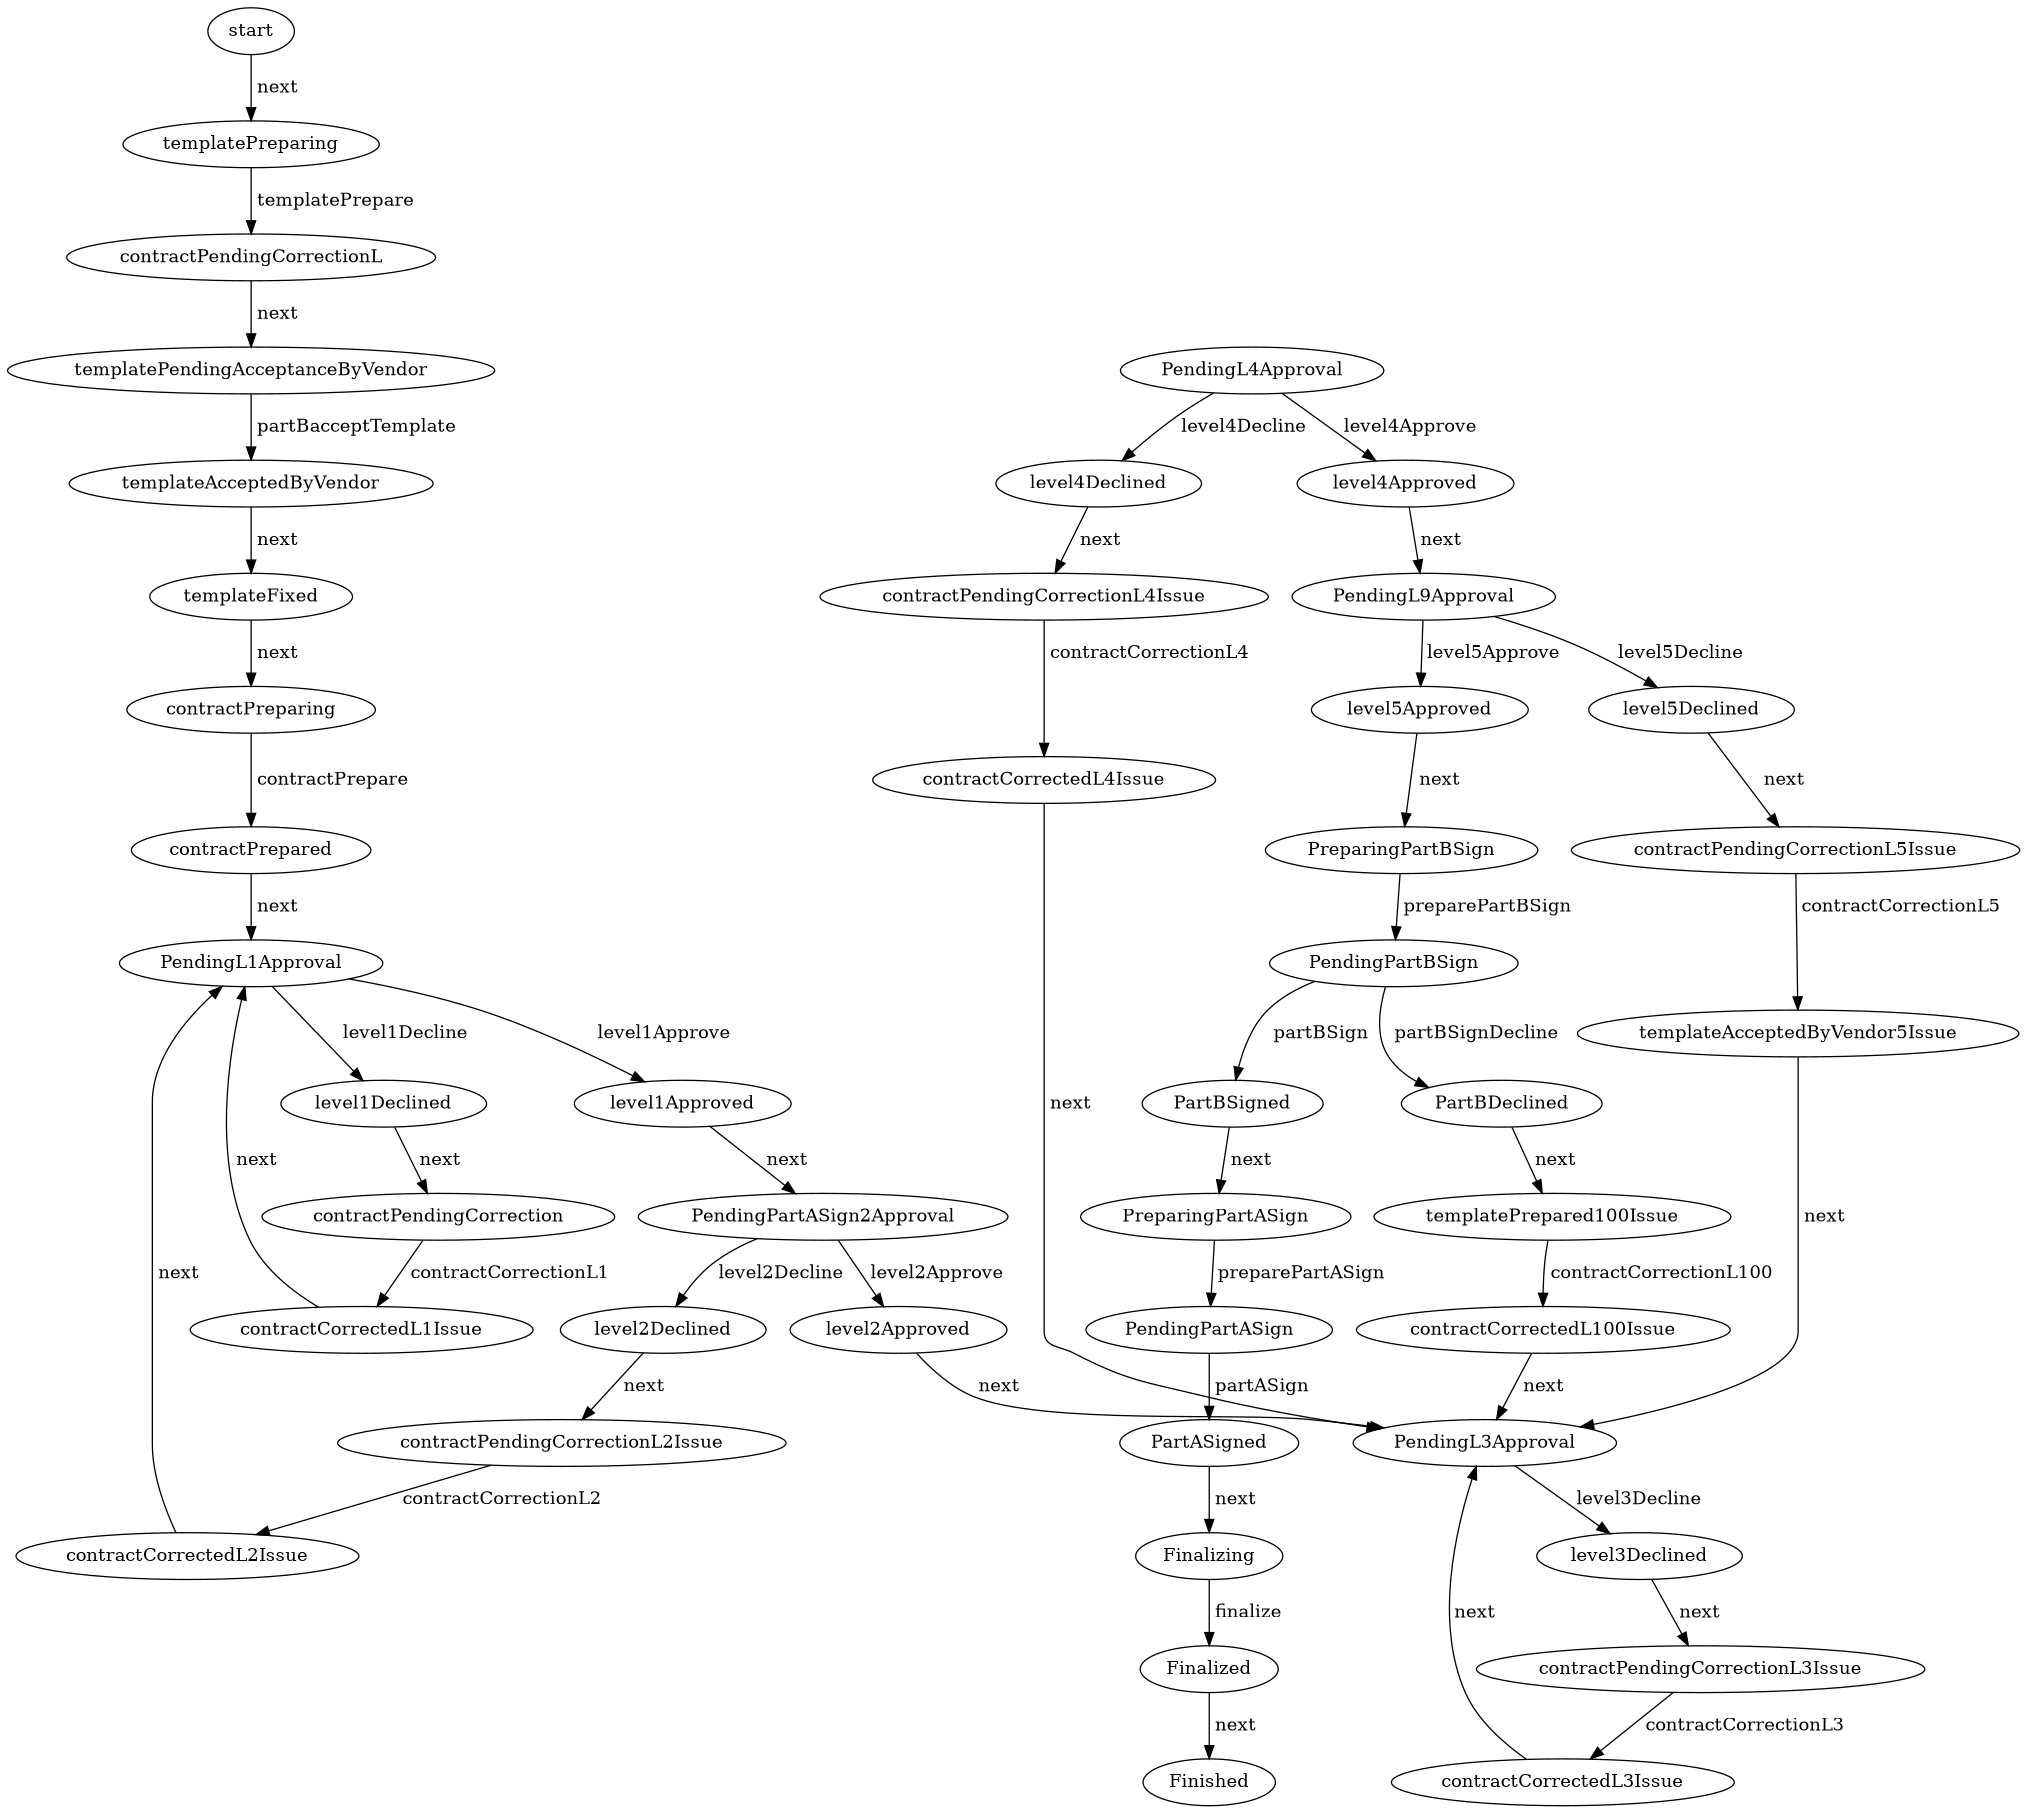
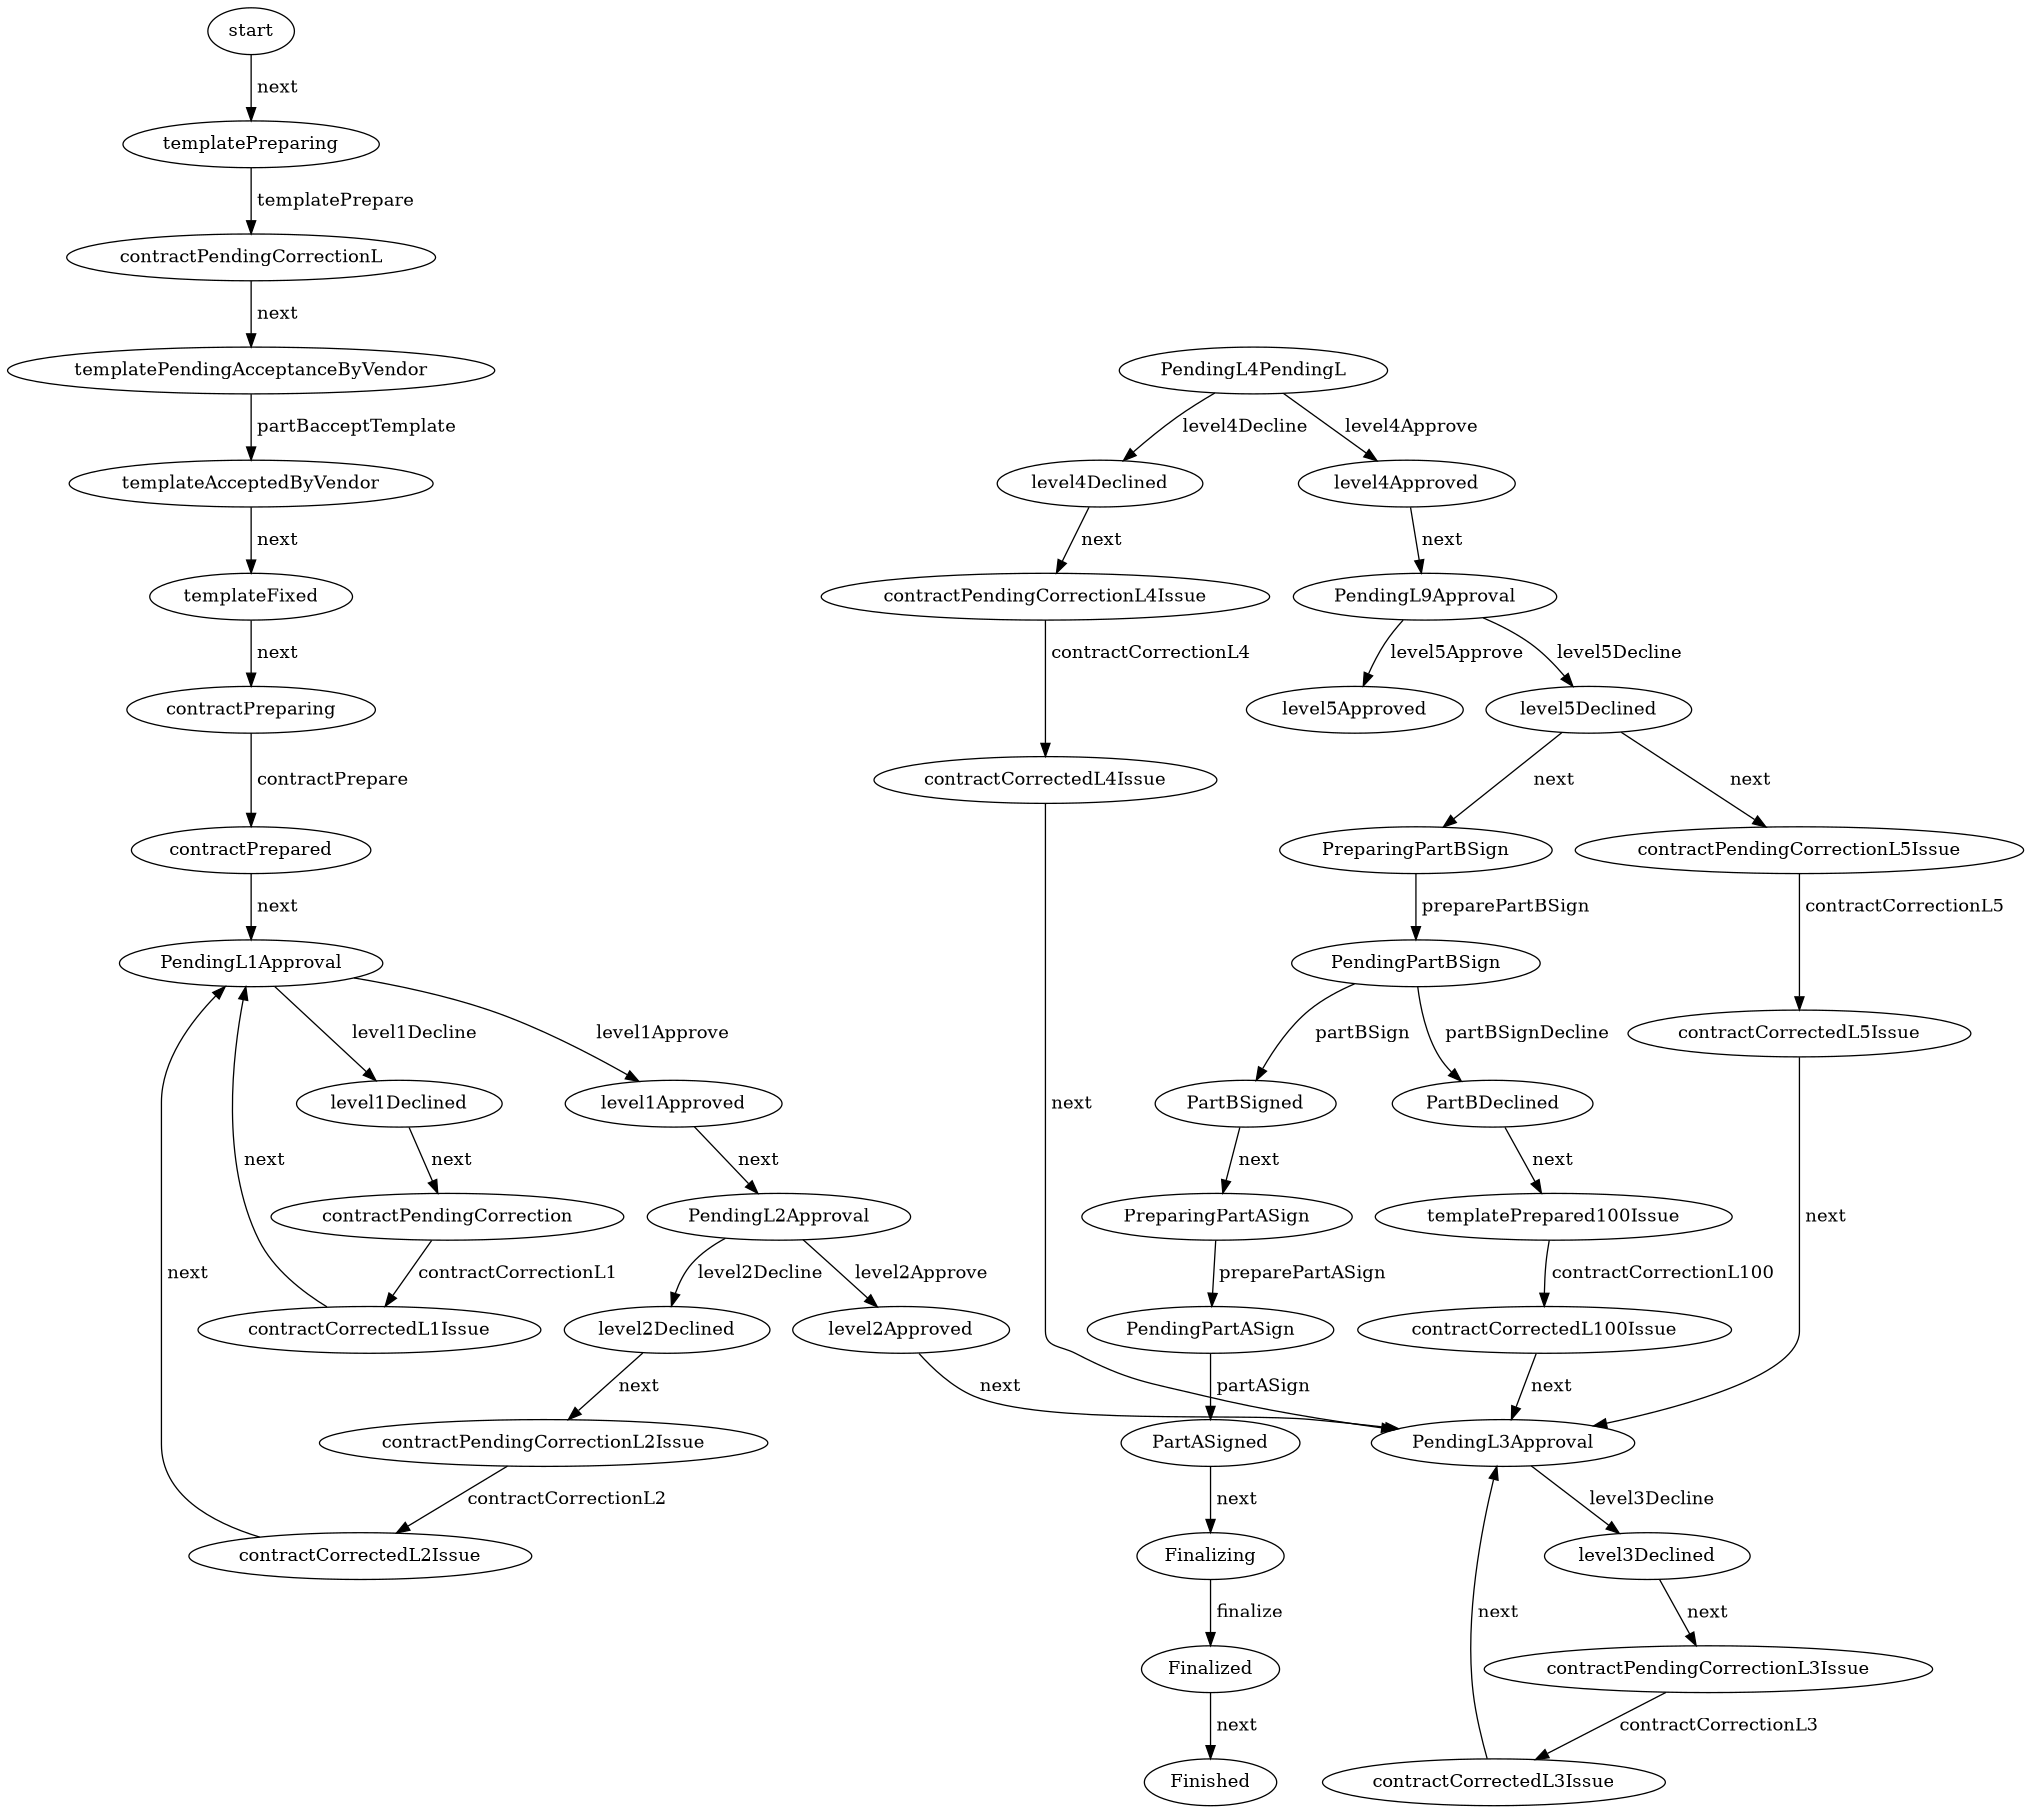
node "PendingL4Approval": label "PendingL4Approval" -> "PendingL4PendingL"
edge "level5Approved" -> "PreparingPartBSign": now "level5Declined" -> "PreparingPartBSign"
node "templateAcceptedByVendor5Issue": label "templateAcceptedByVendor5Issue" -> "contractCorrectedL5Issue"
node "PendingPartASign2Approval": label "PendingPartASign2Approval" -> "PendingL2Approval"
